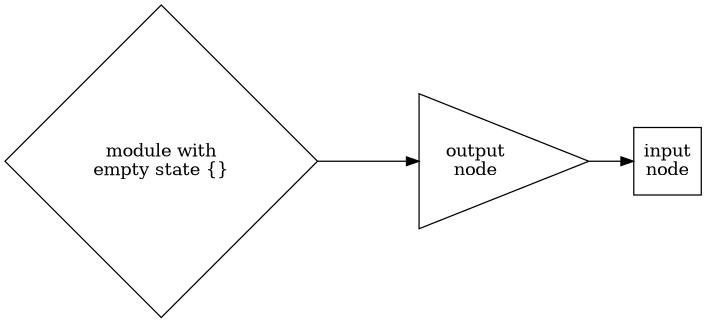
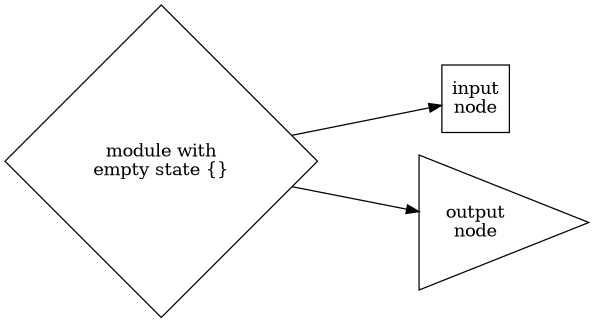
edge "output node" -> "input node": now "module with empty state {}" -> "input node"
